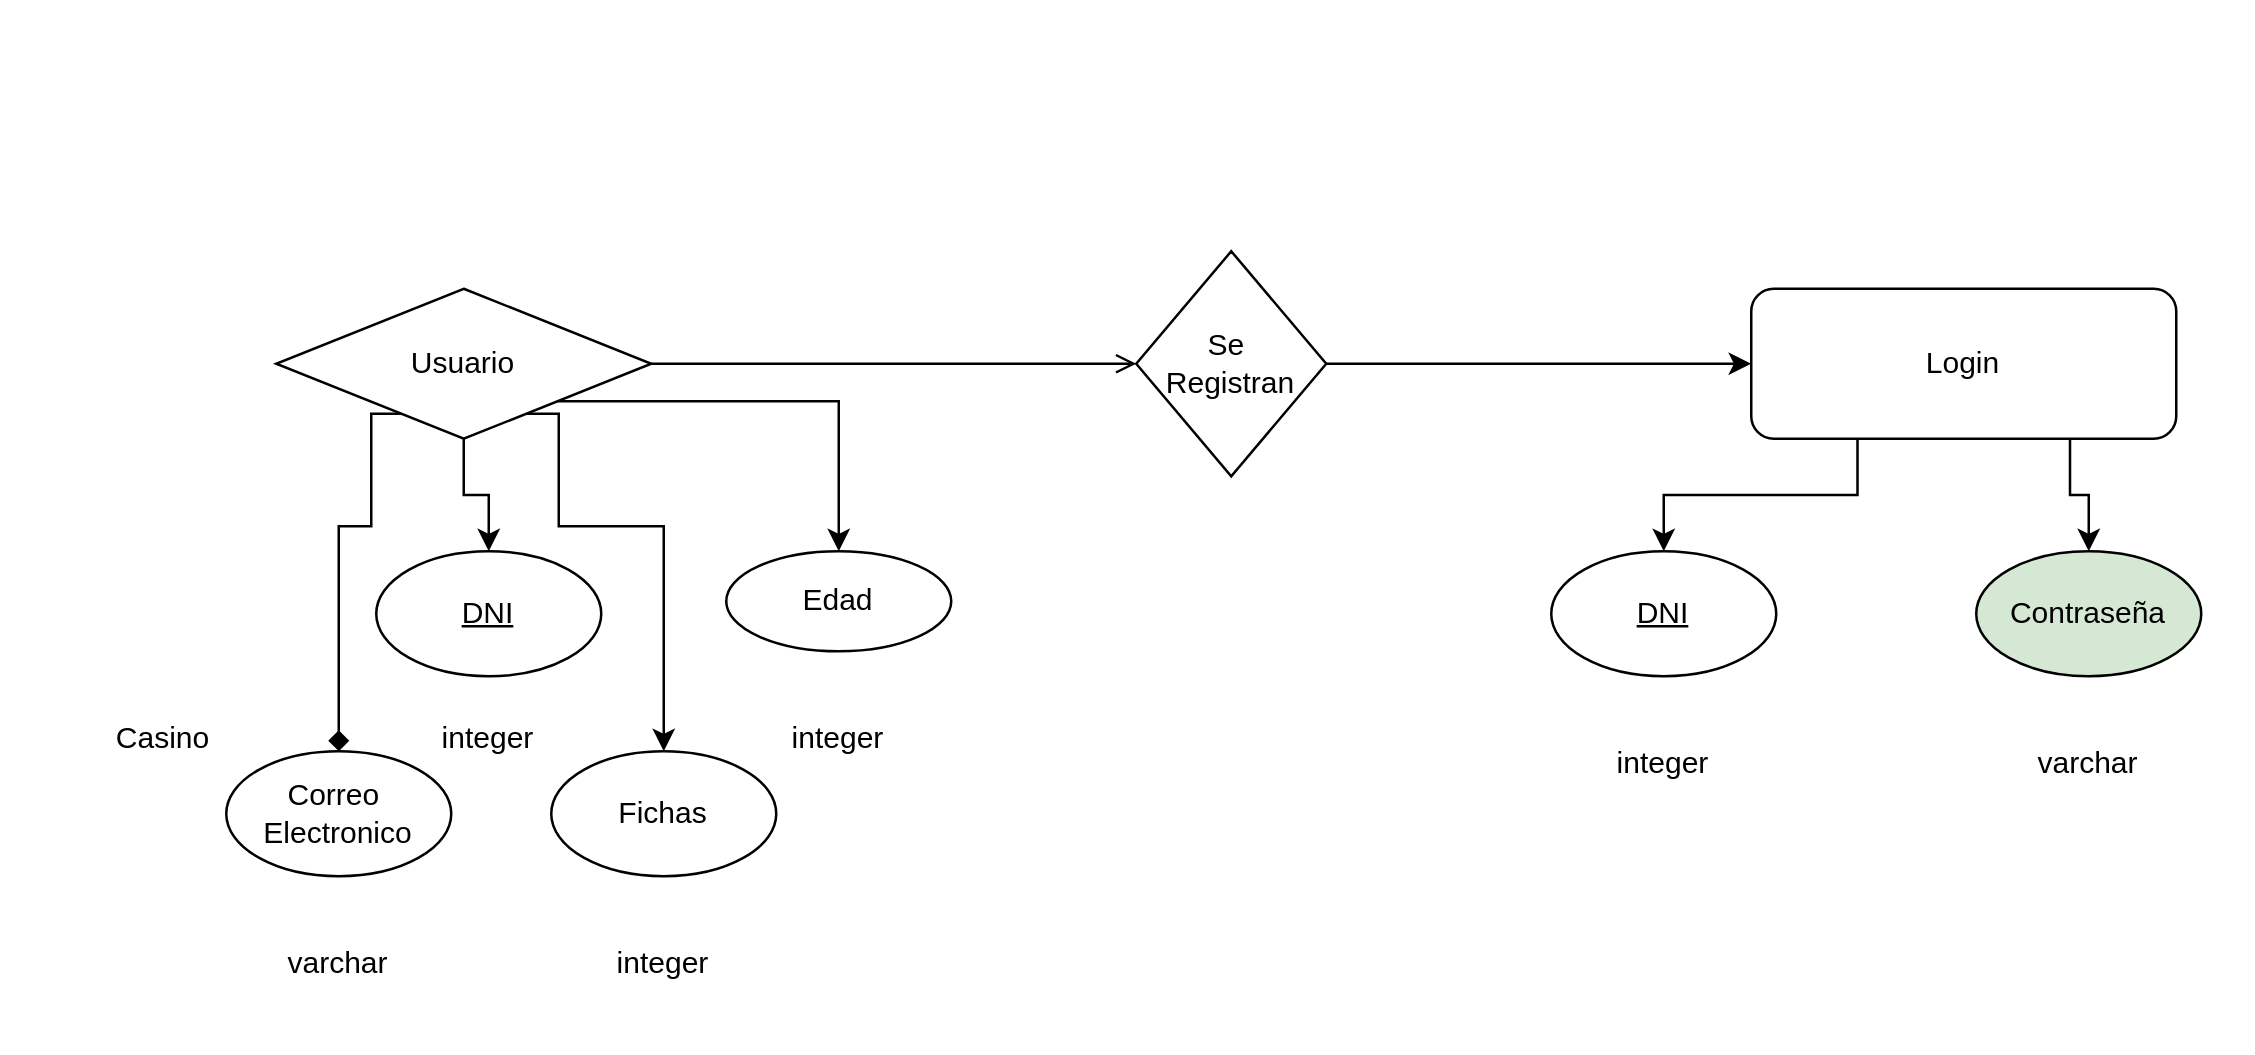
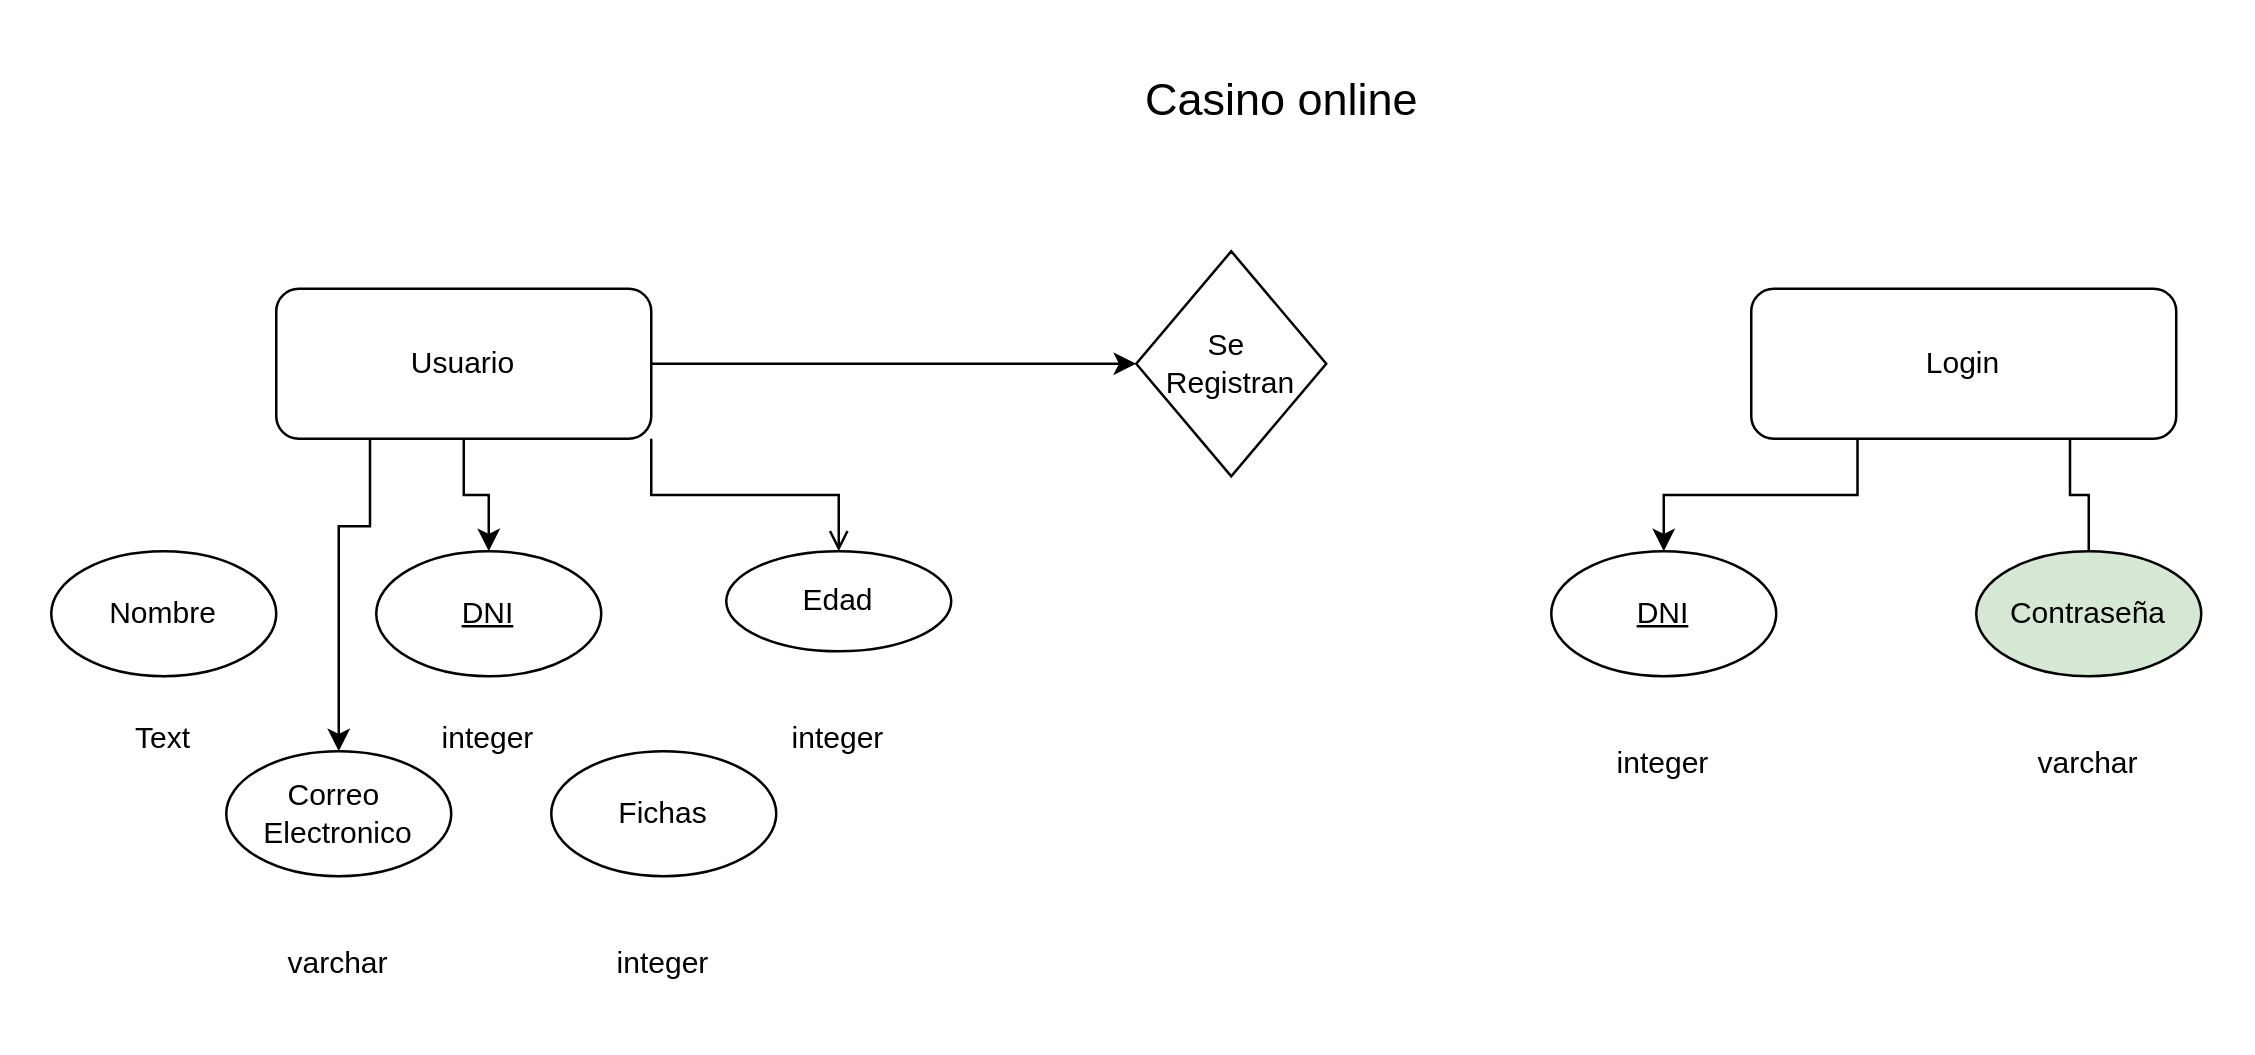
node "Casino online": added
node "Usuario": shape diamond -> rounded rectangle
edge "Usuario" -> "Se Registran": arrowhead open -> classic
edge "Se Registran" -> "Login": removed
edge "Usuario" -> "Fichas": removed
edge "Usuario" -> "Edad": arrowhead classic -> open
edge "Login" -> "Contraseña": arrowhead classic -> none
node "Nombre": added
edge "Usuario" -> "Correo Electronico": arrowhead diamond -> classic
node "Casino": label "Casino" -> "Text"
